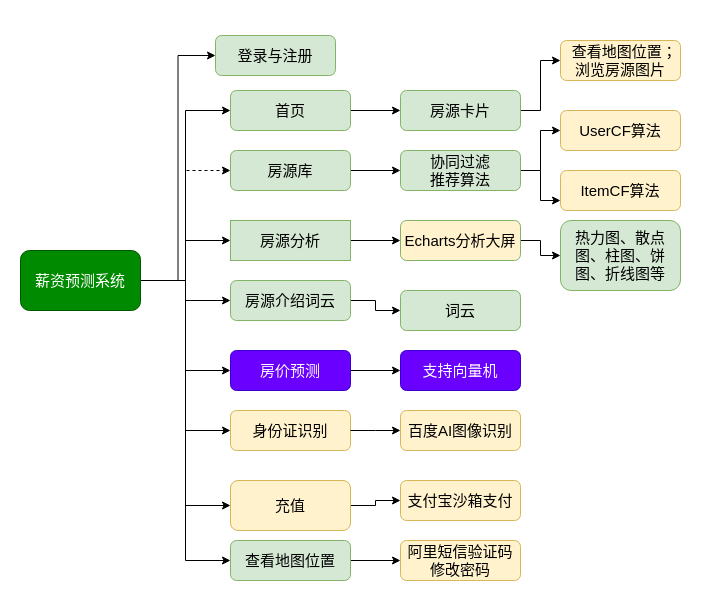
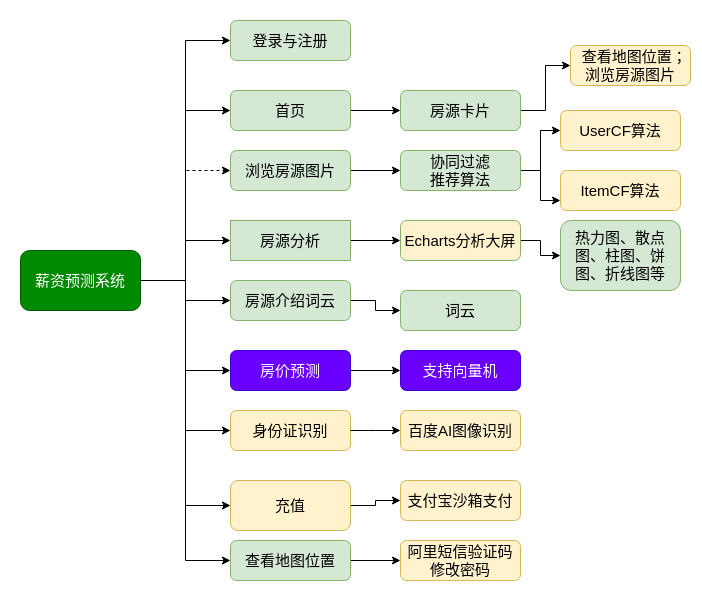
node "登录与注册": moved (276, 56) -> (291, 41)
node "查看地图位置；浏览房源图片": moved (621, 61) -> (631, 66)
node "房源库": label "房源库" -> "浏览房源图片"
